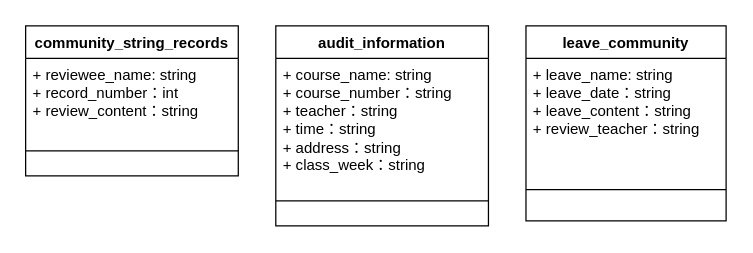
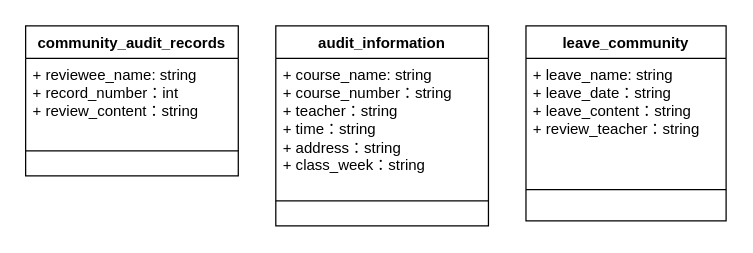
node "community_string_records": label "community_string_records" -> "community_audit_records"
